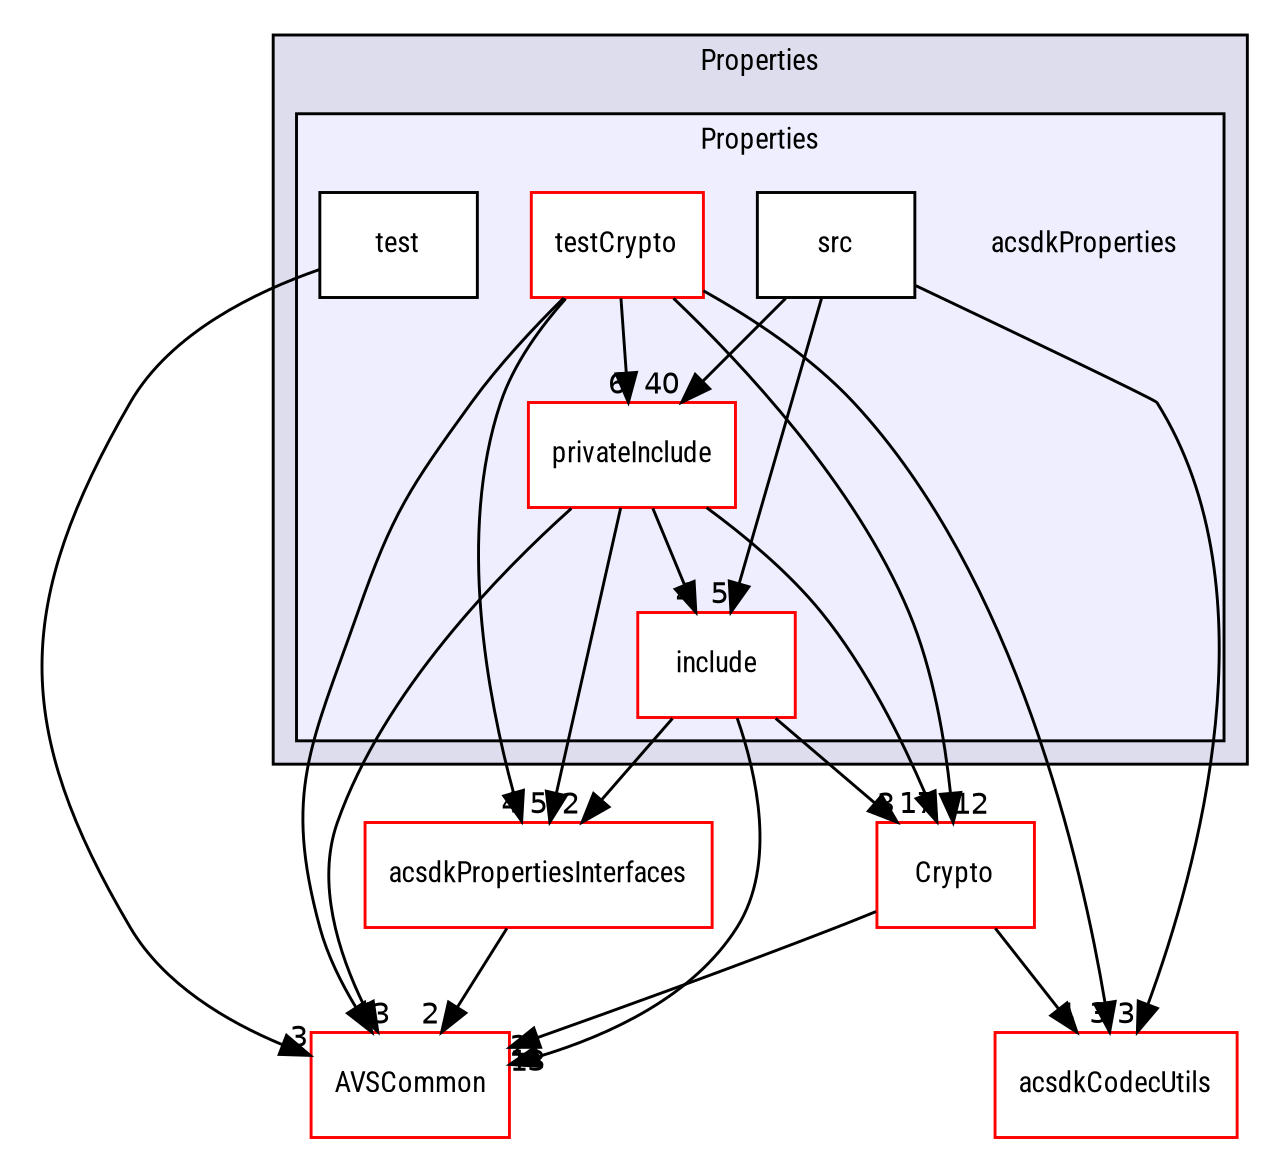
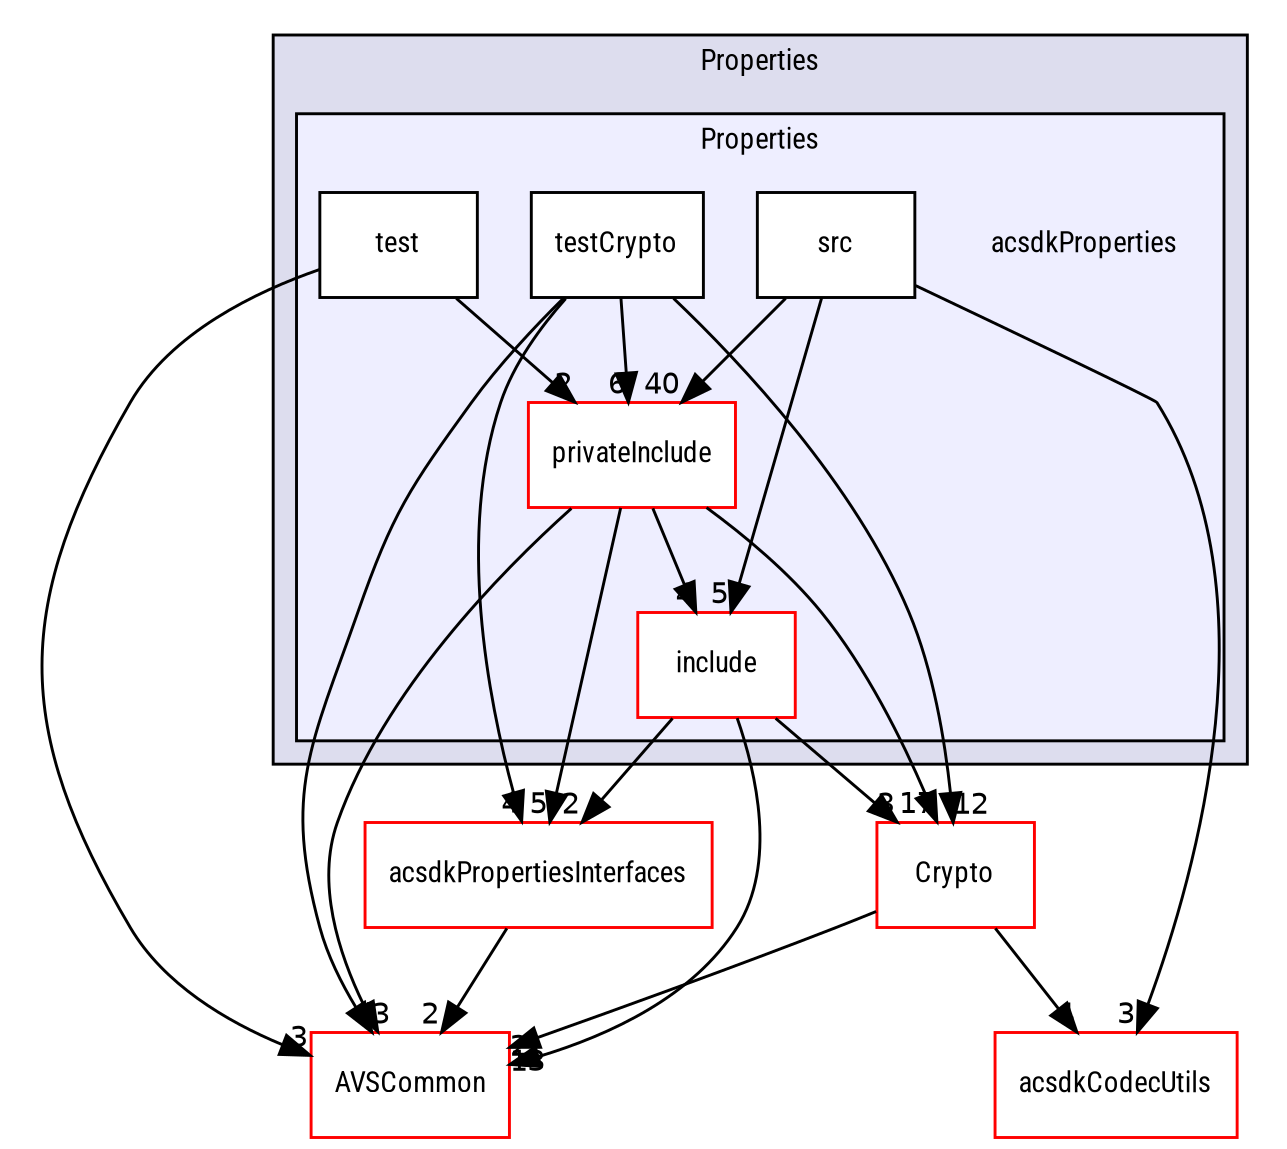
node "testCrypto": color red -> black
edge "test" -> "privateInclude": added
edge "testCrypto" -> "acsdkCodecUtils": removed
